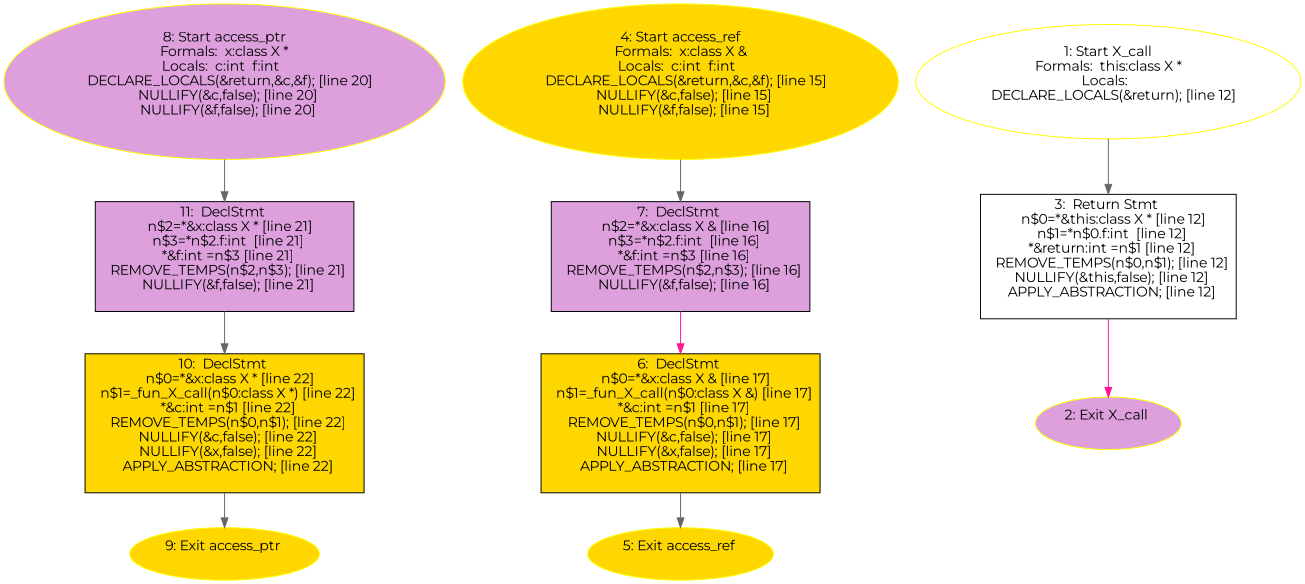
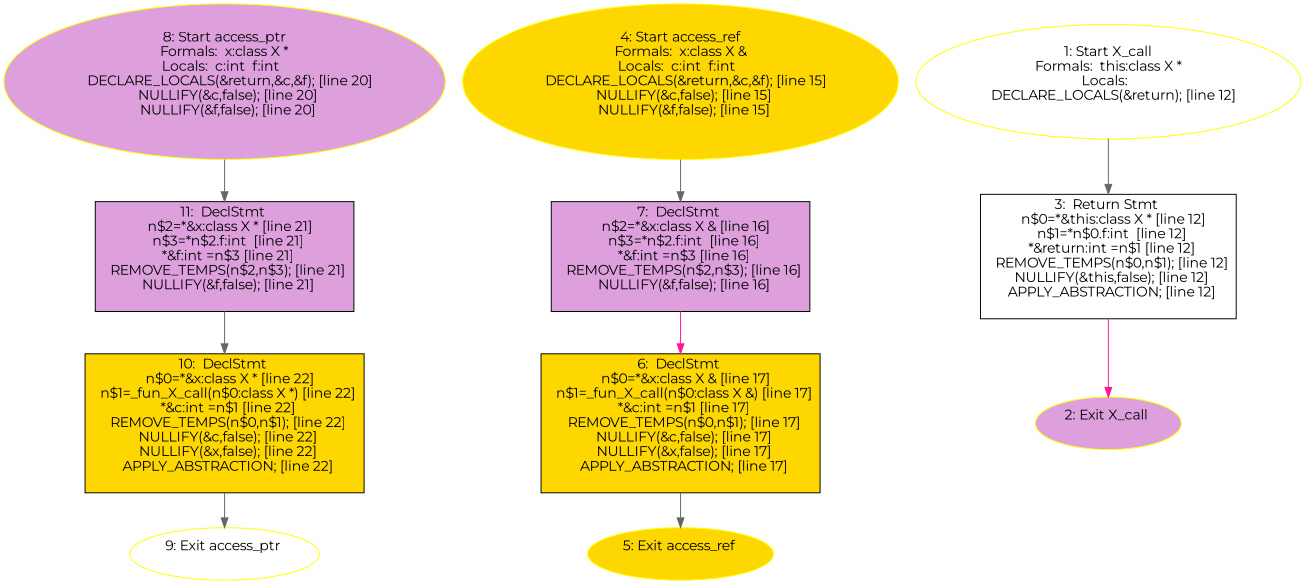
node "9: Exit access_ptr": fillcolor gold -> white
